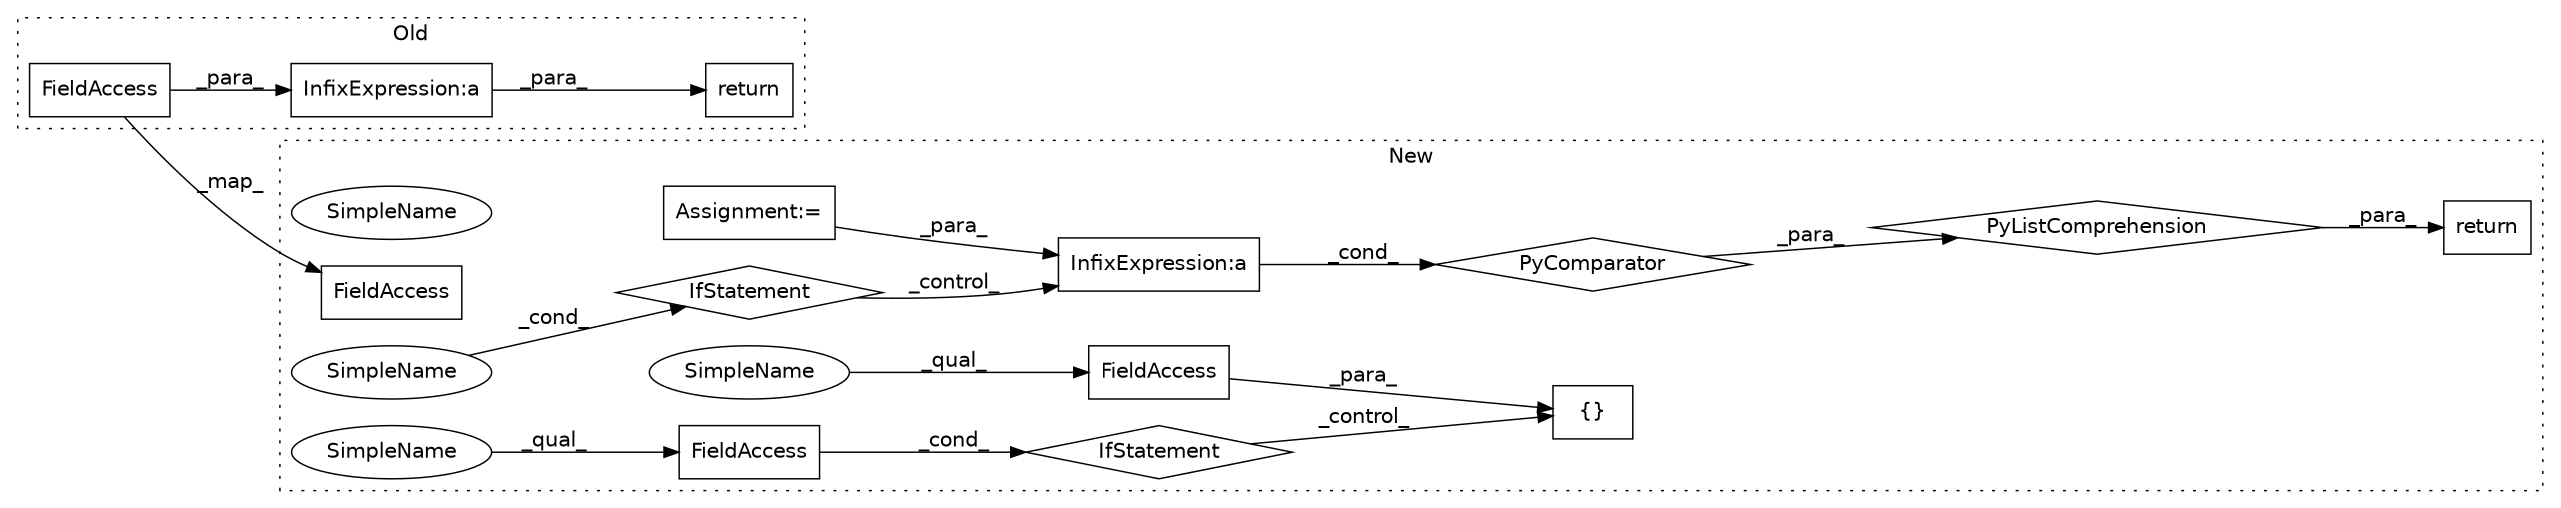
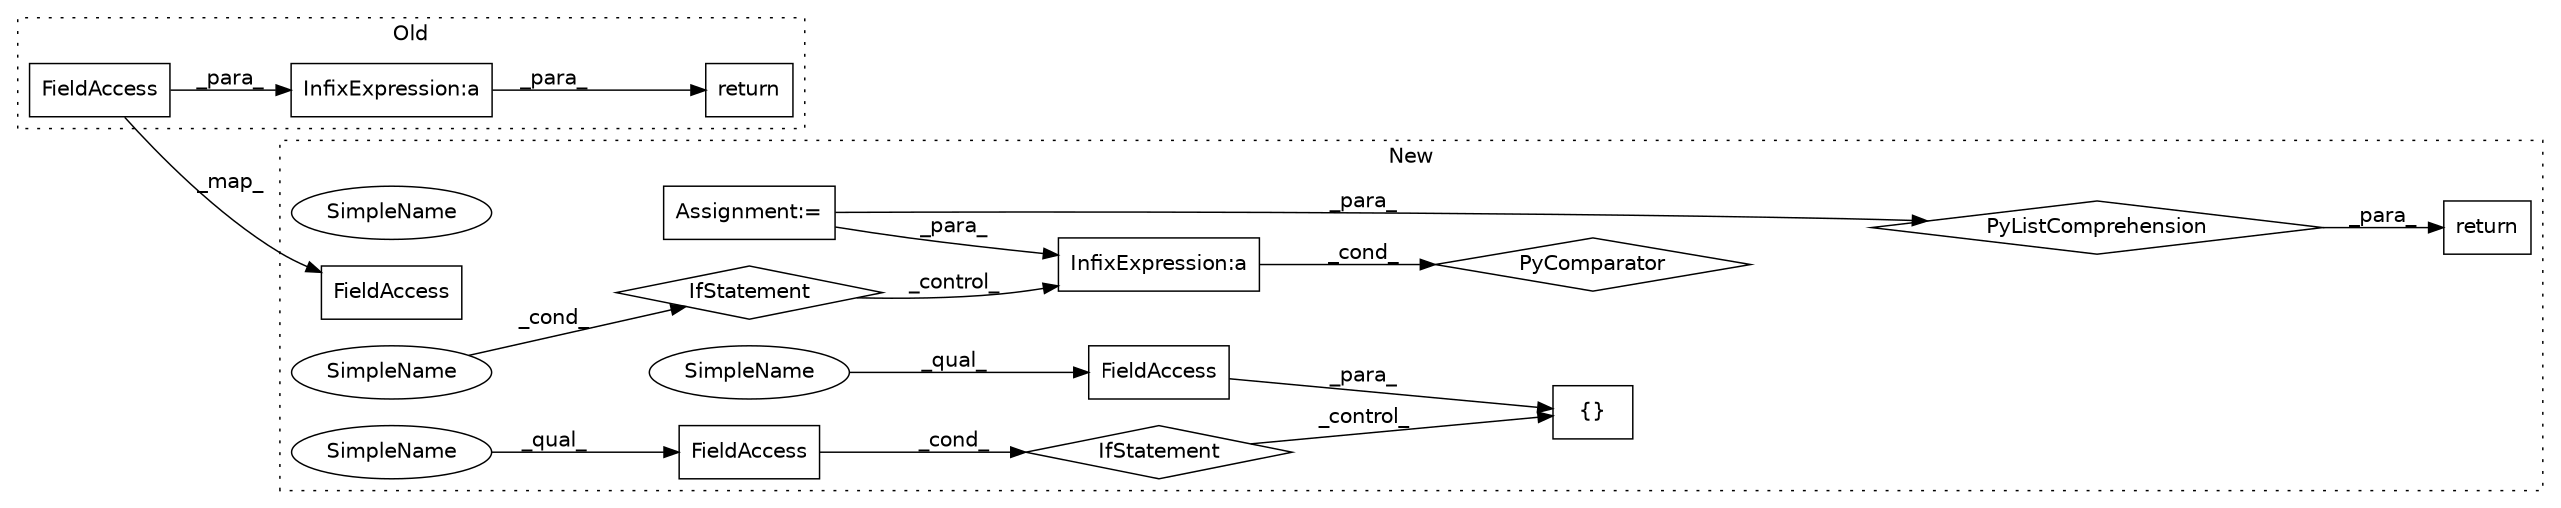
edge "PyComparator" -> "PyListComprehension": now "Assignment:=" -> "PyListComprehension"
